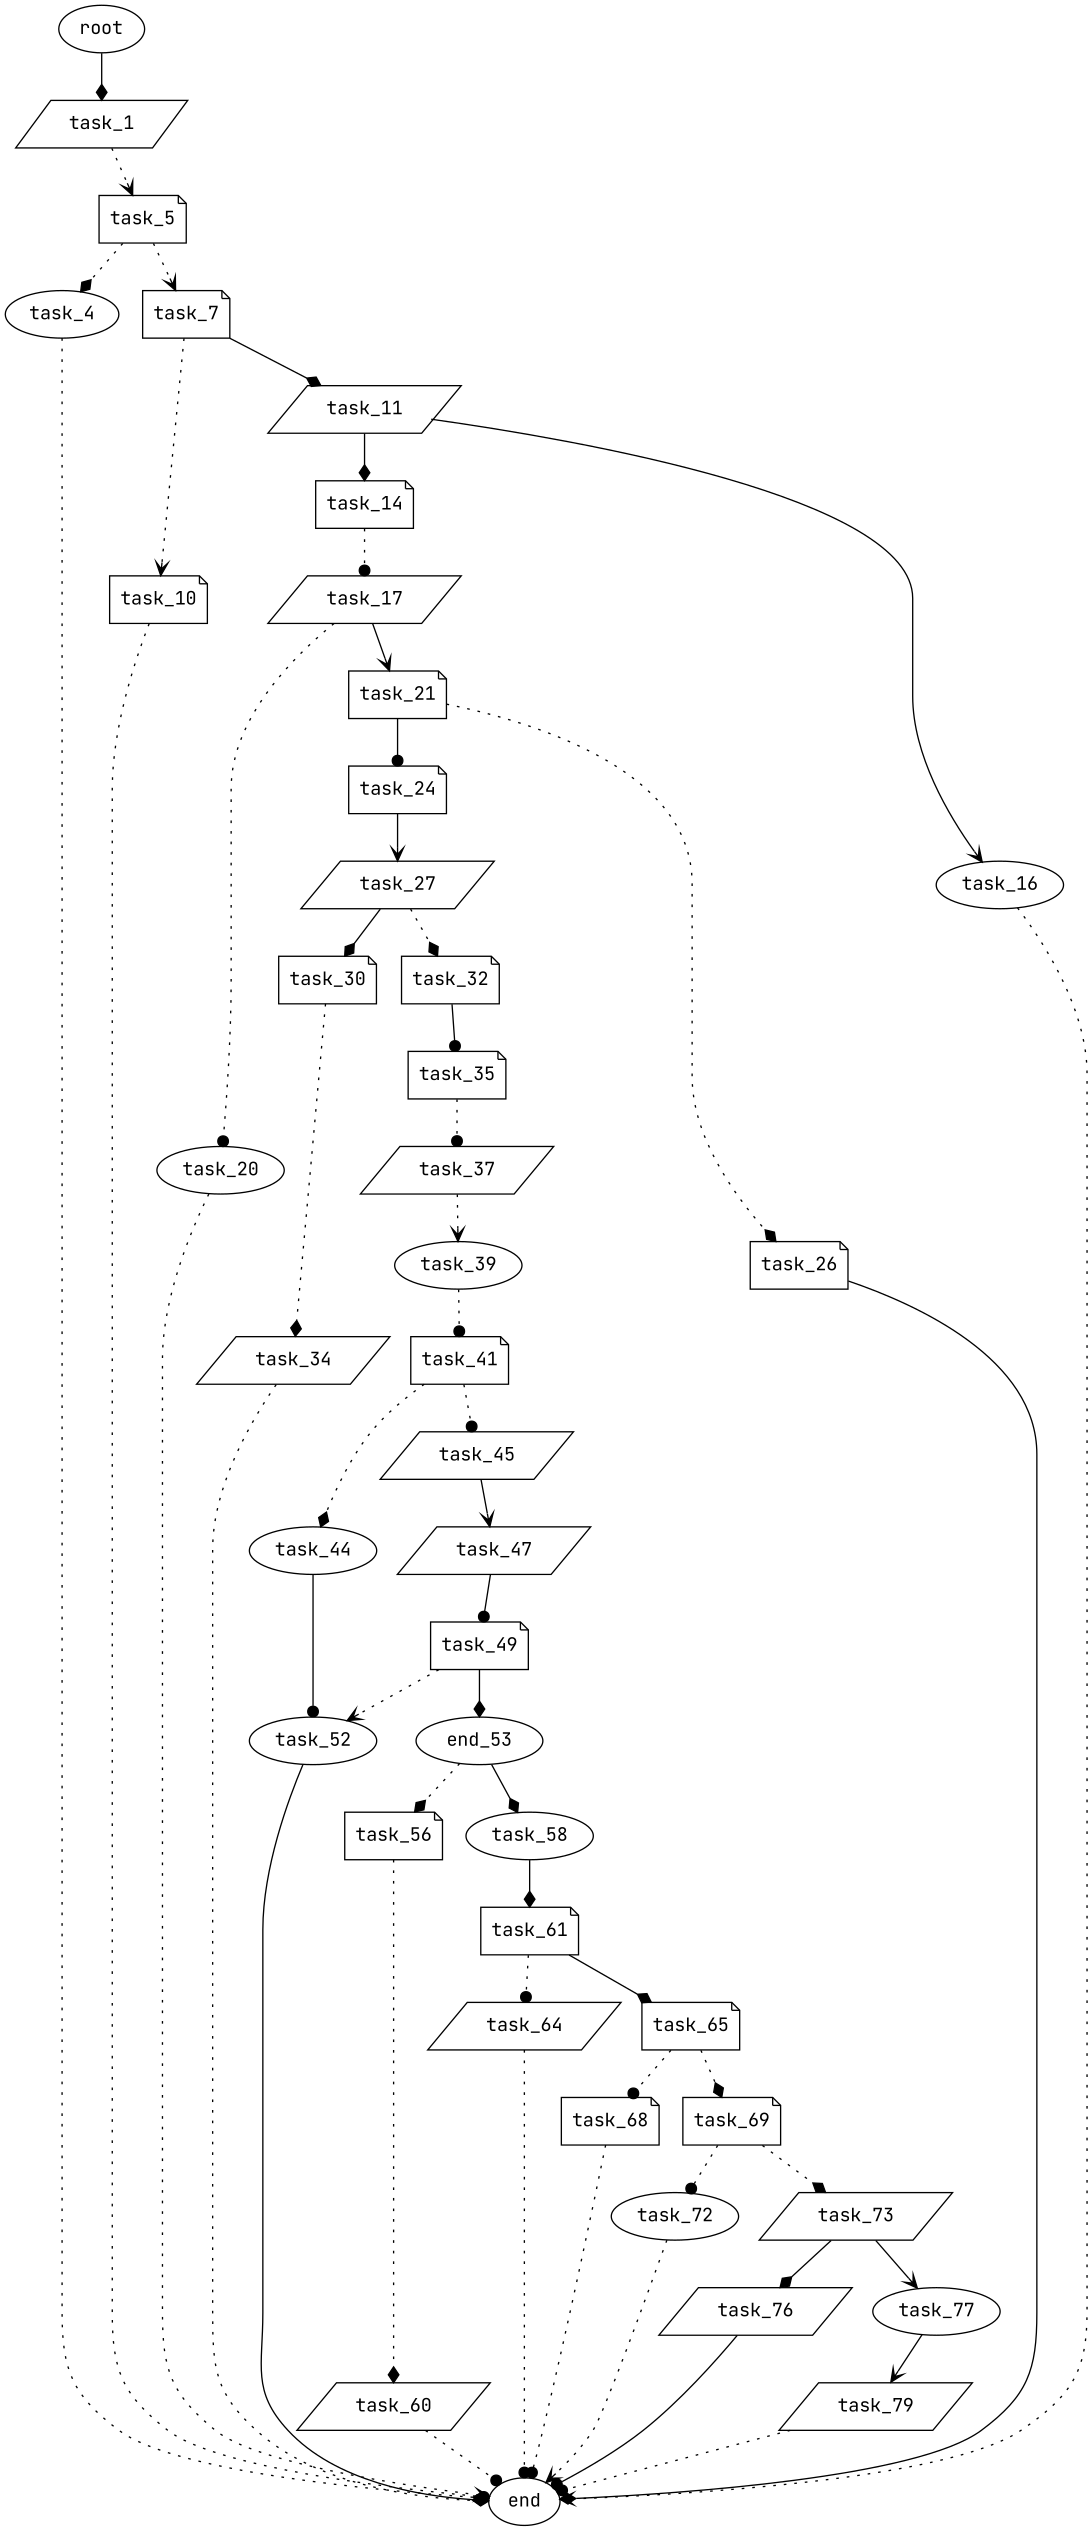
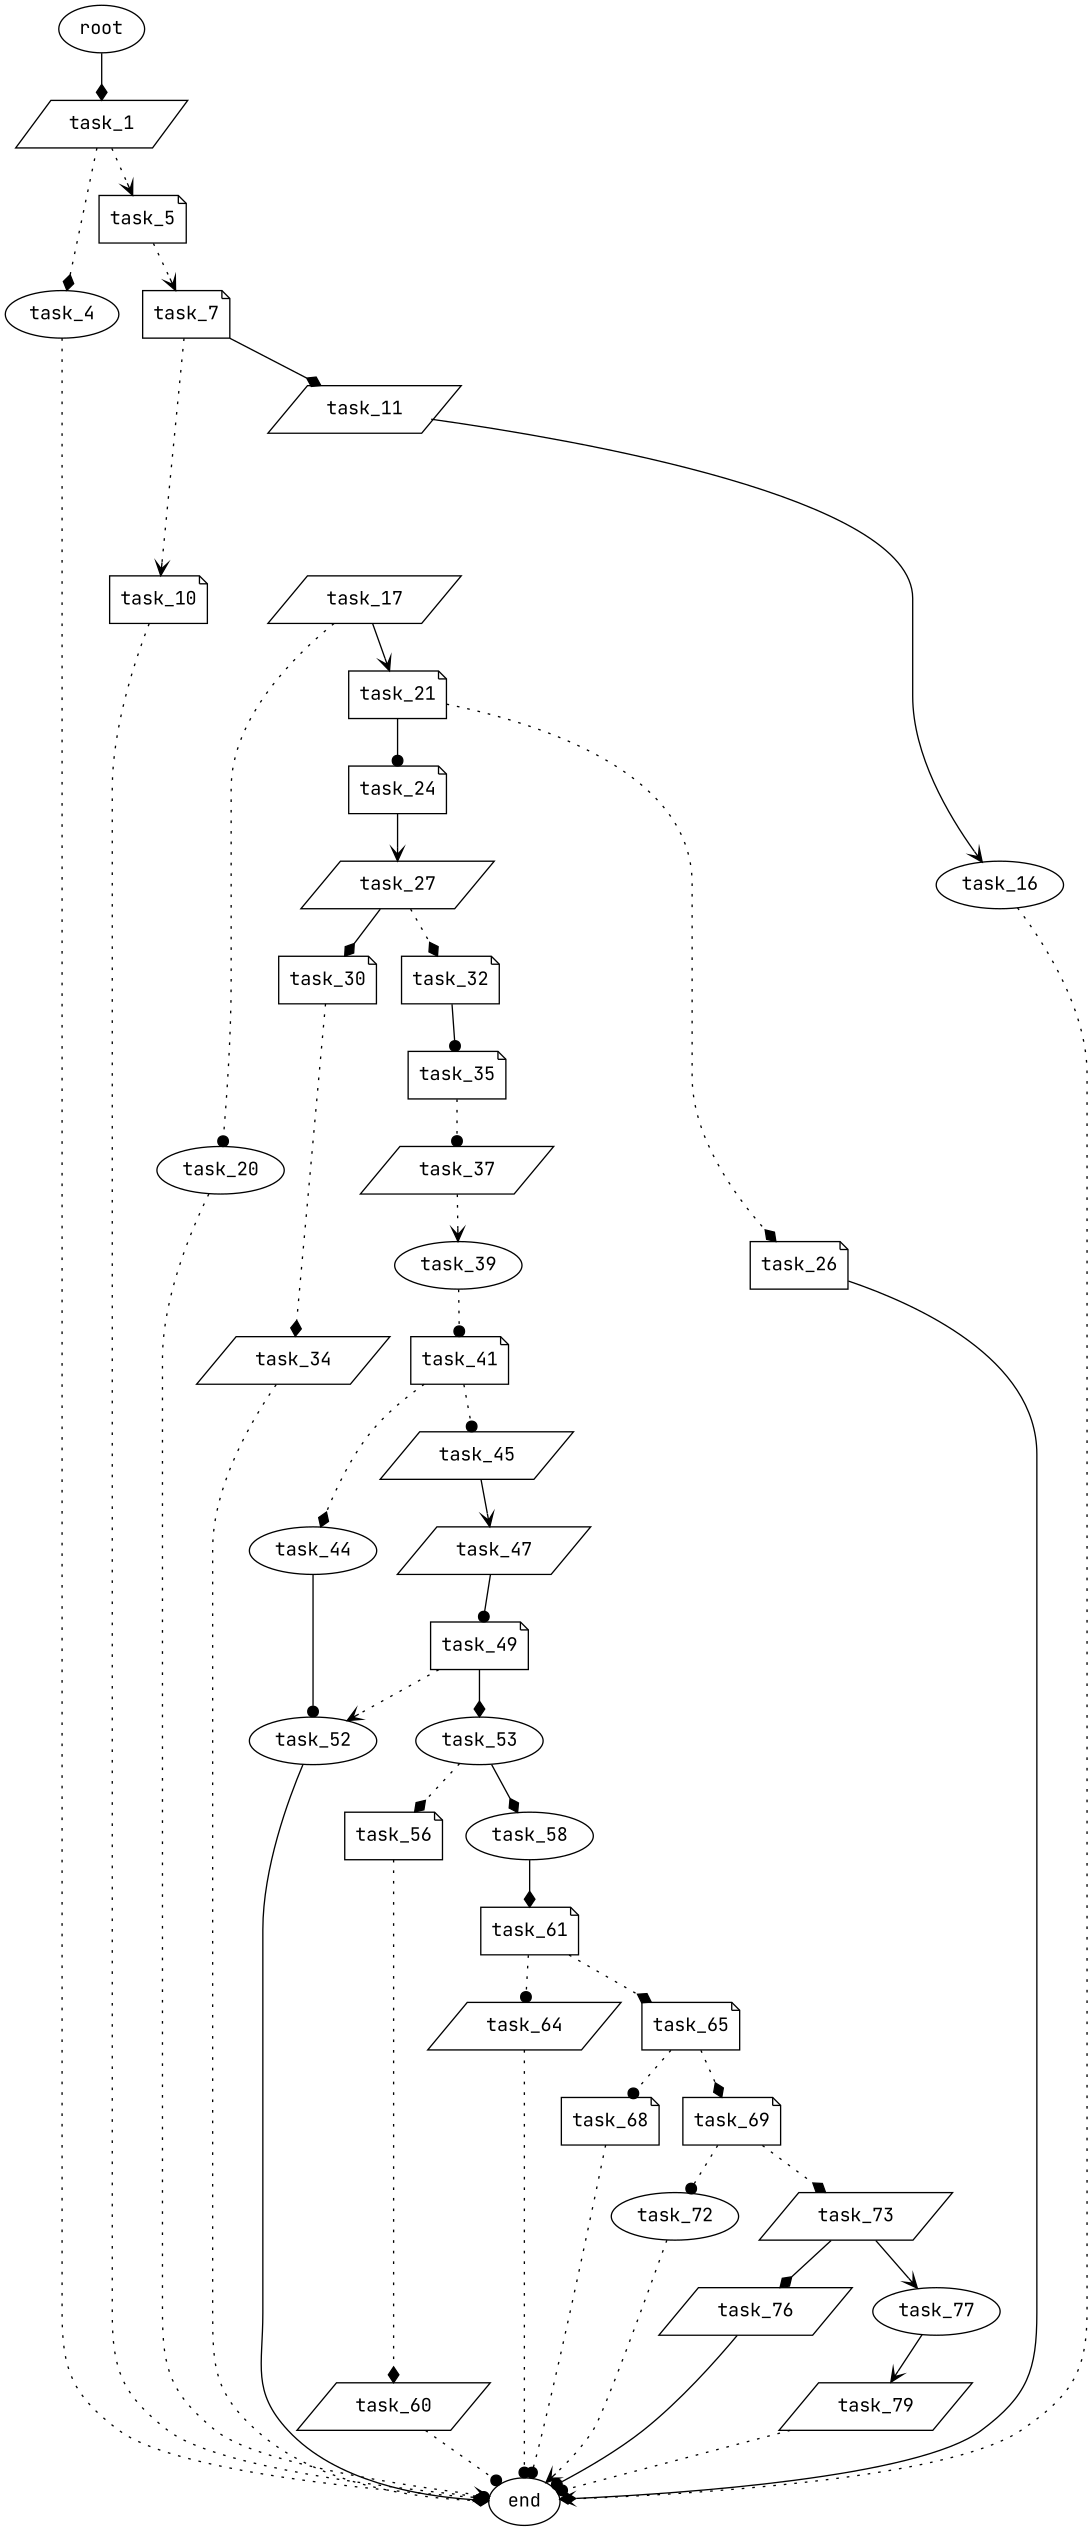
edge "task_5" -> "task_4": now "task_1" -> "task_4"
node "task_14": removed
node "end_53": label "end_53" -> "task_53"
edge "task_61" -> "task_65": style solid -> dotted
